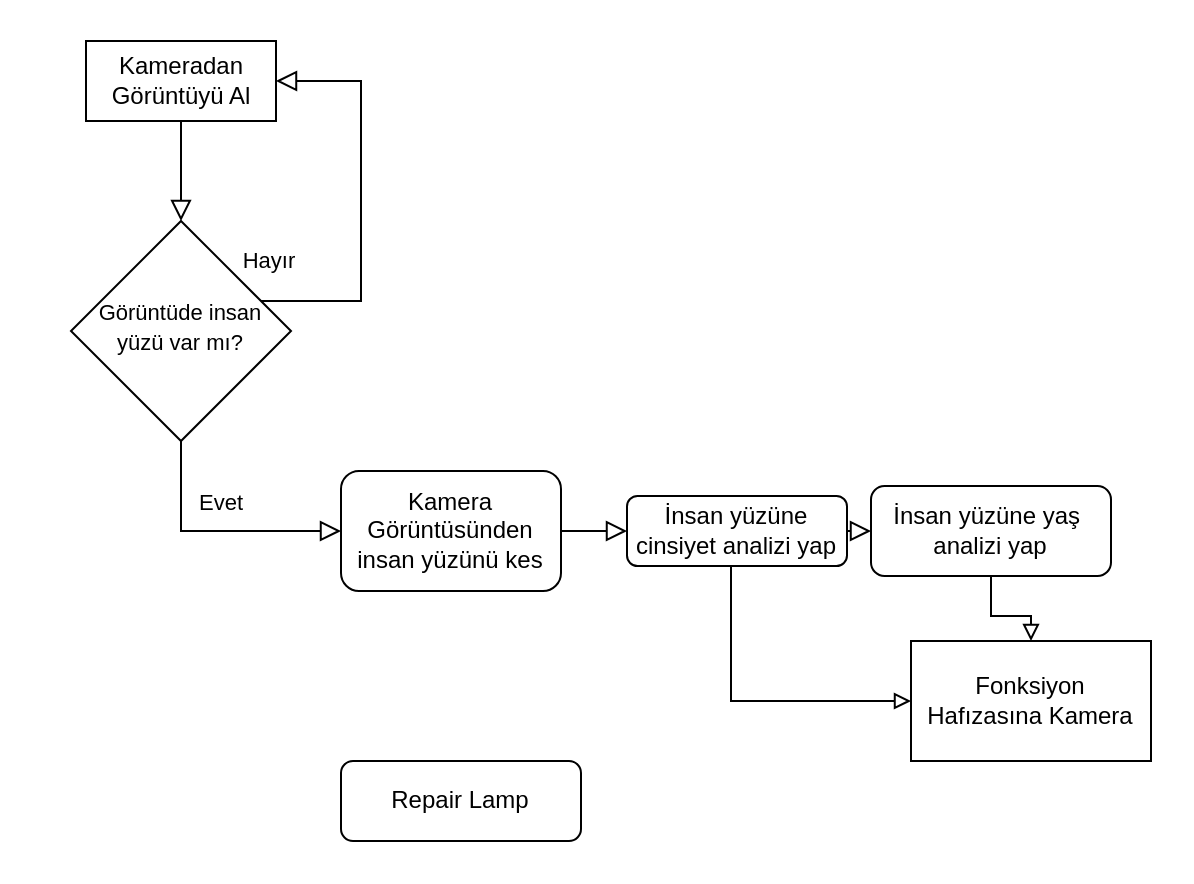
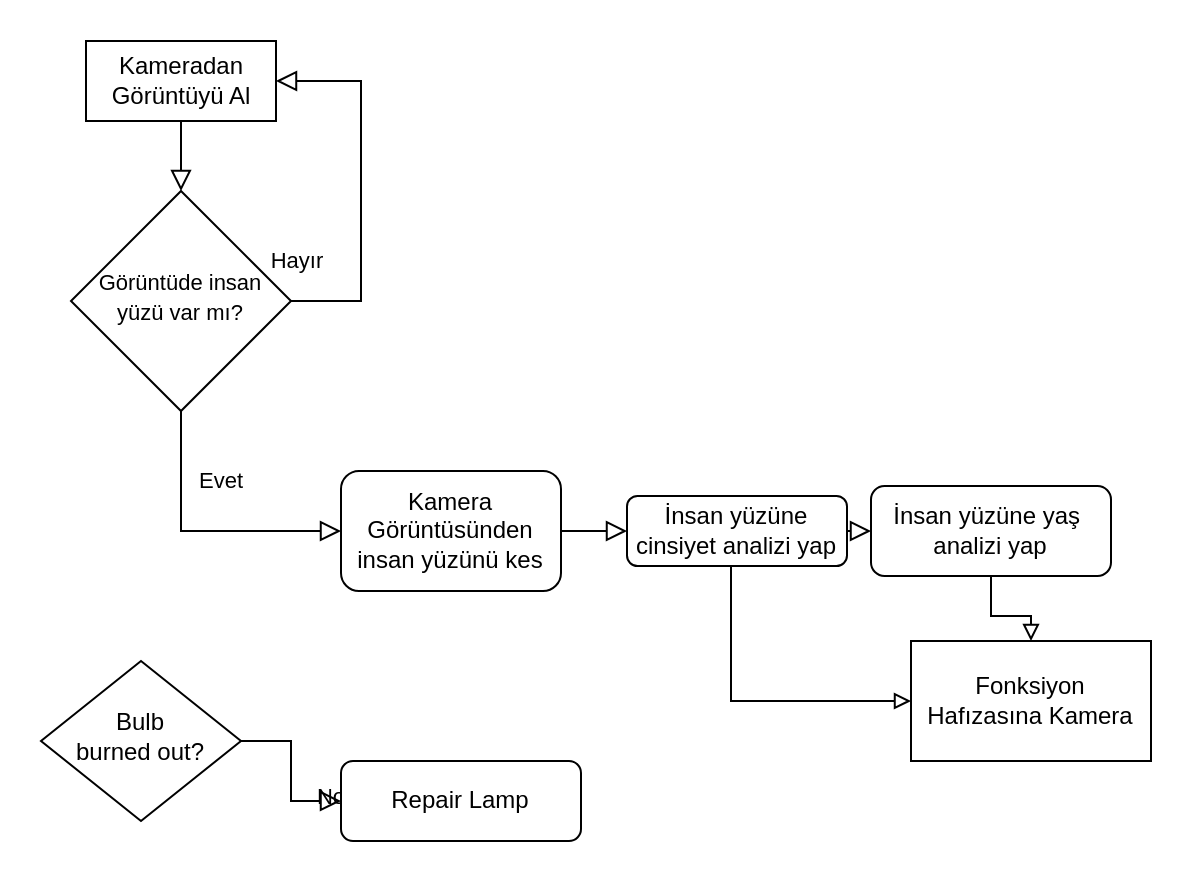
node "Görüntüde insan yüzü var mı?": moved (181, 331) -> (181, 301)
node "Bulb burned out?": added
edge "Bulb burned out?" -> "Repair Lamp": added, label "No"
